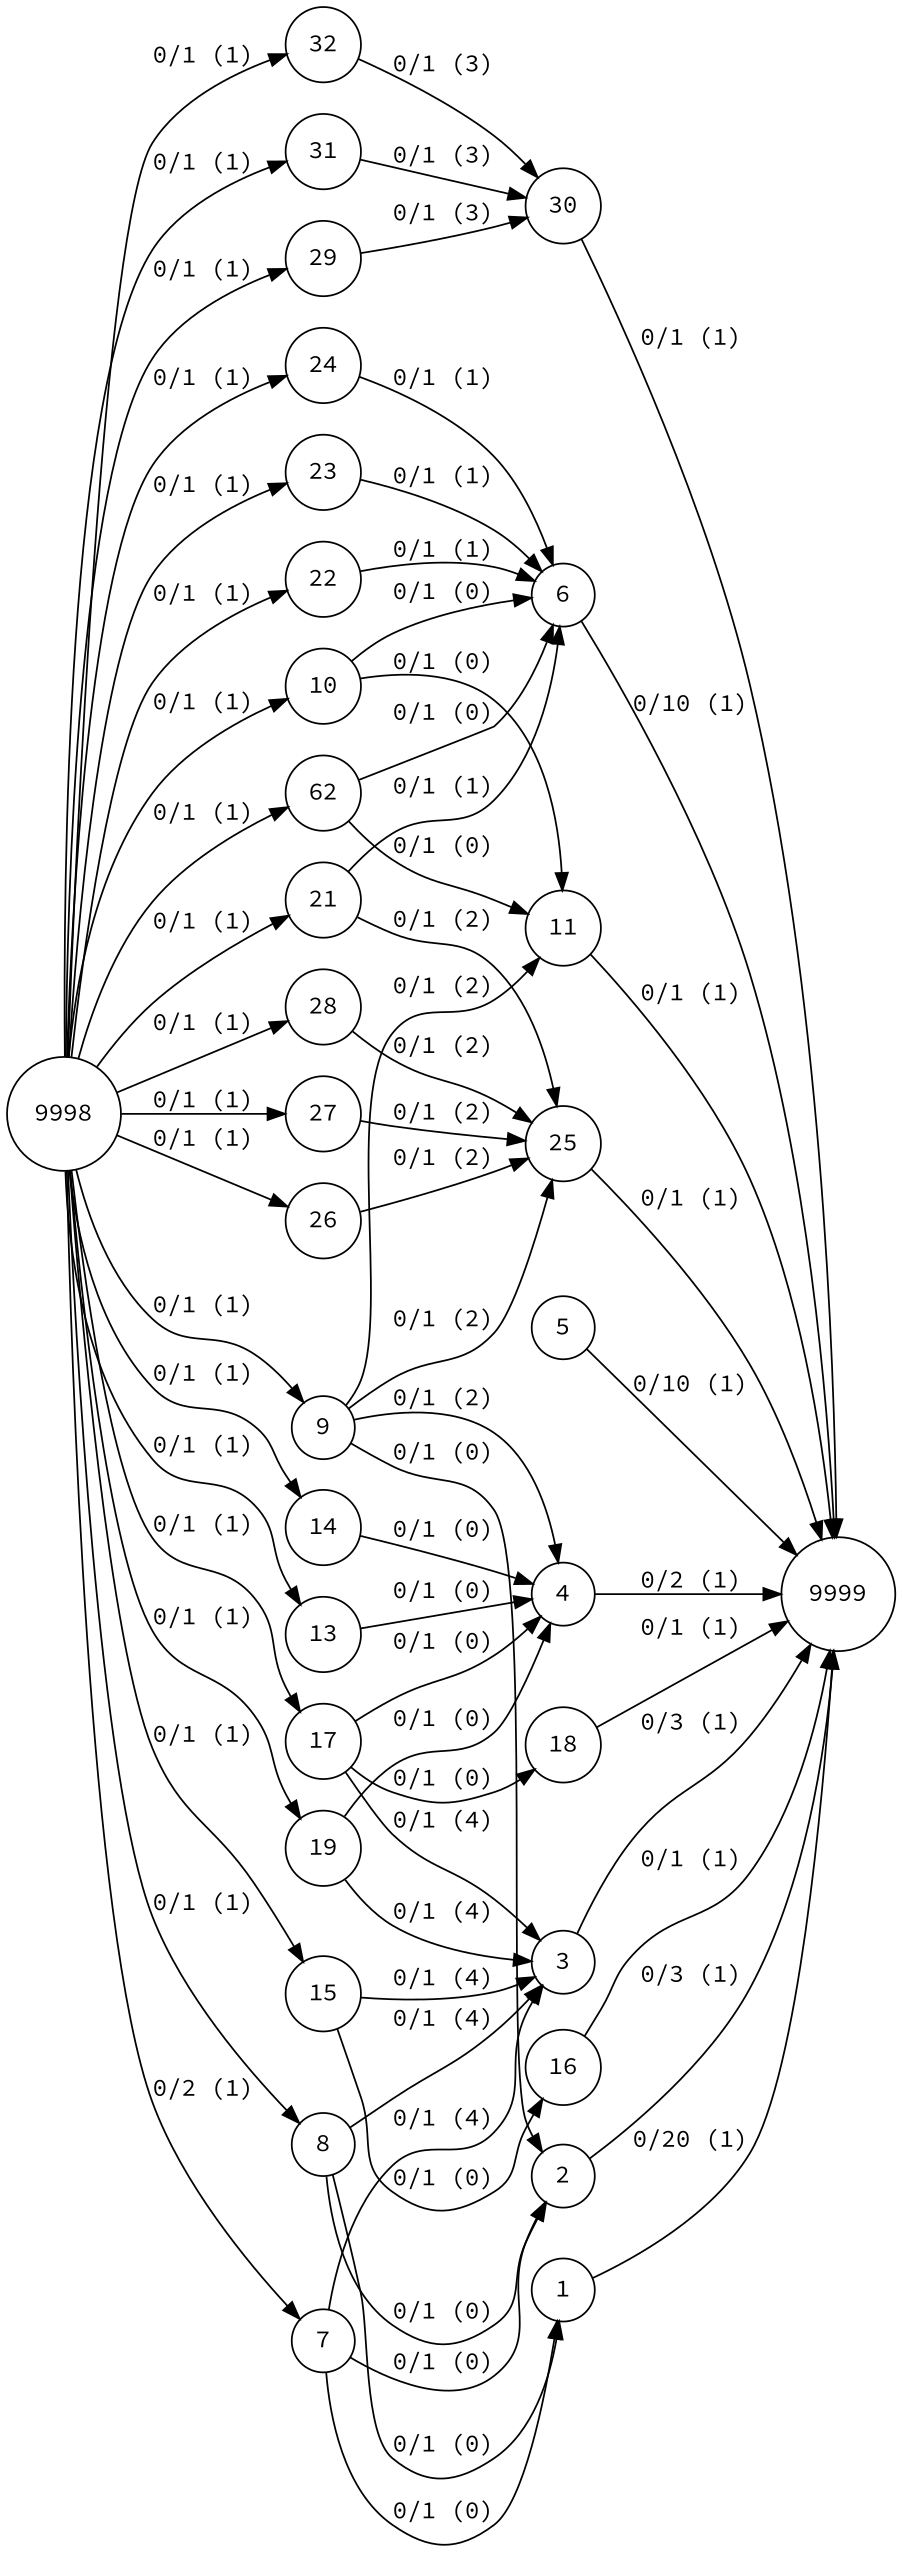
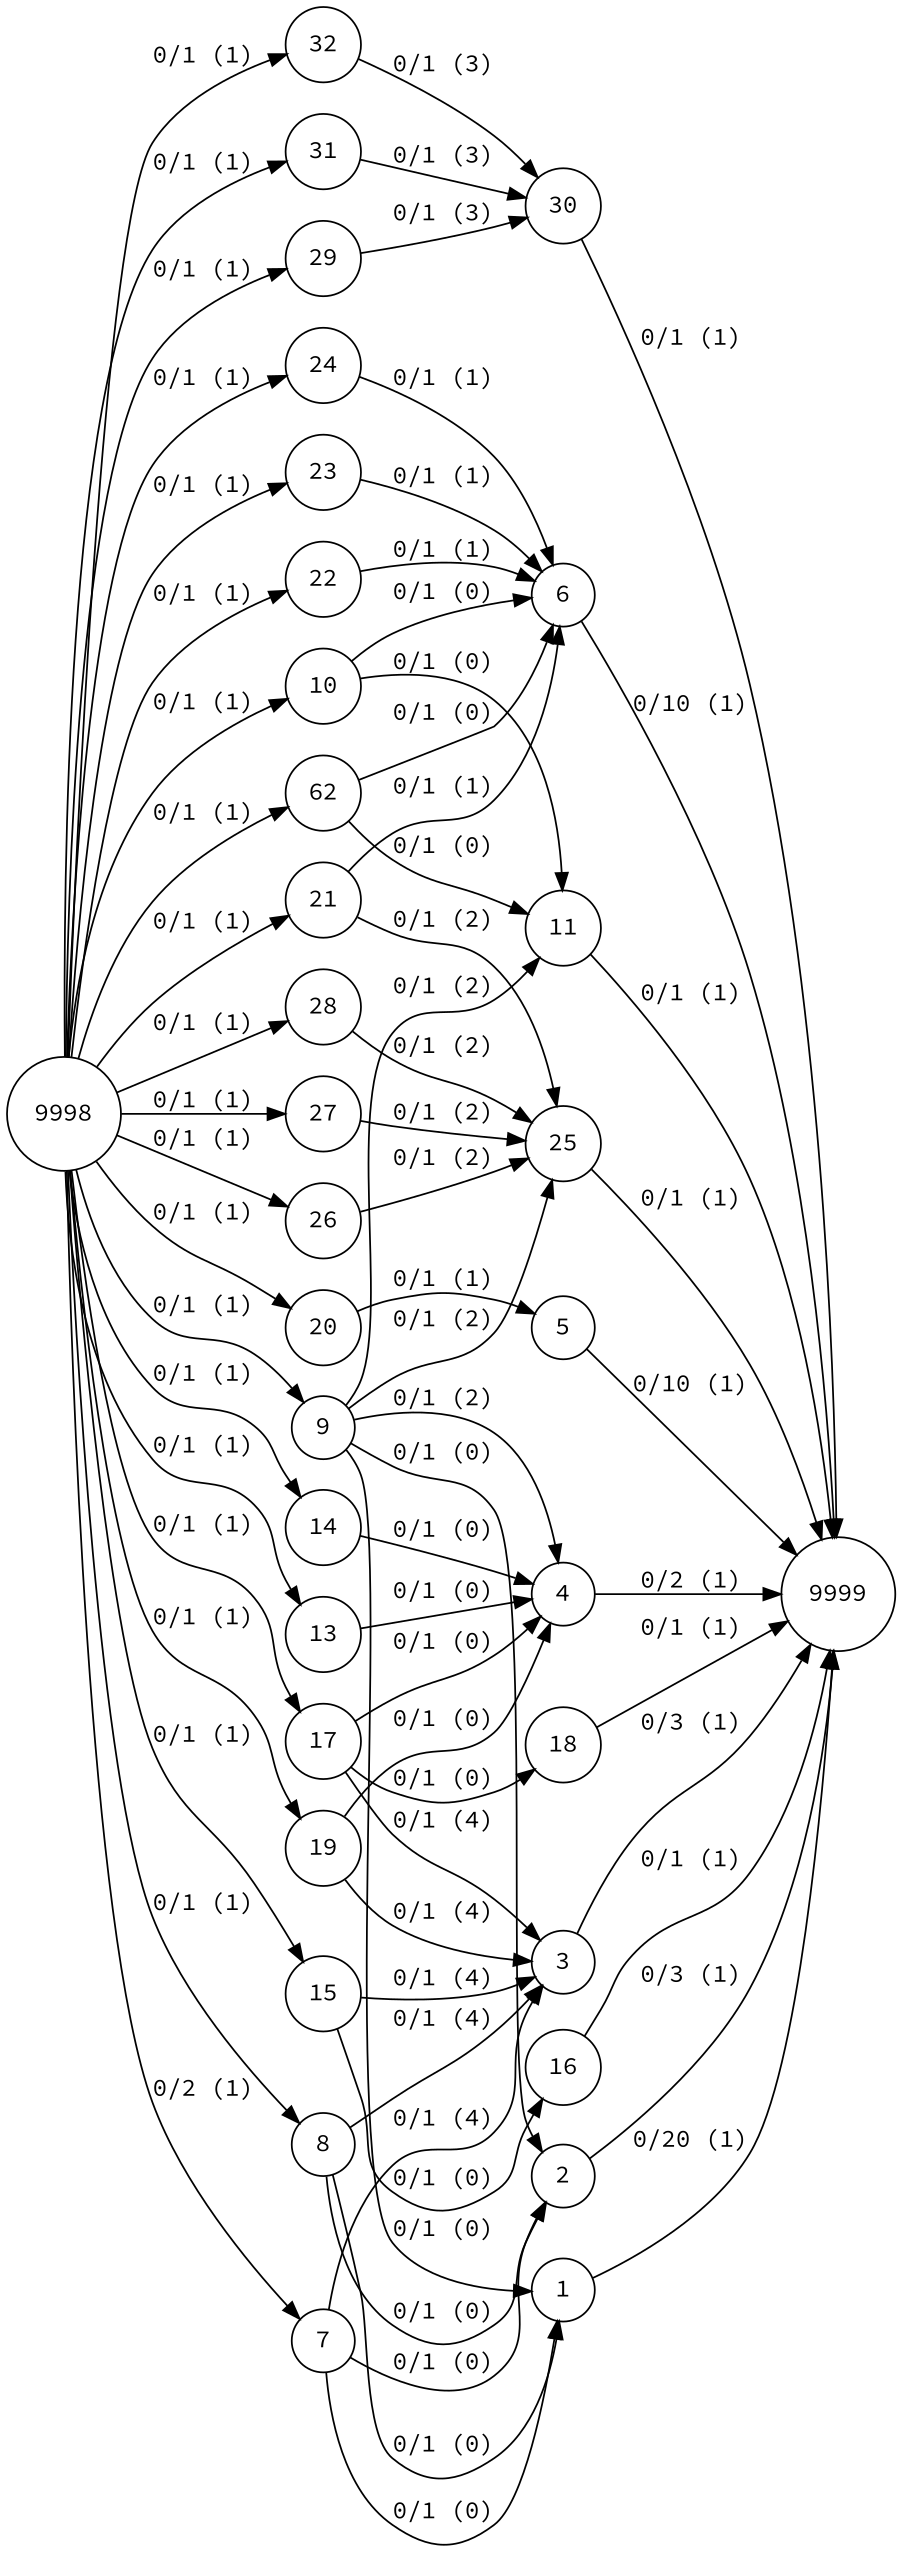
node "20": added
edge "9" -> "1": added, label "0/1 (0)"
